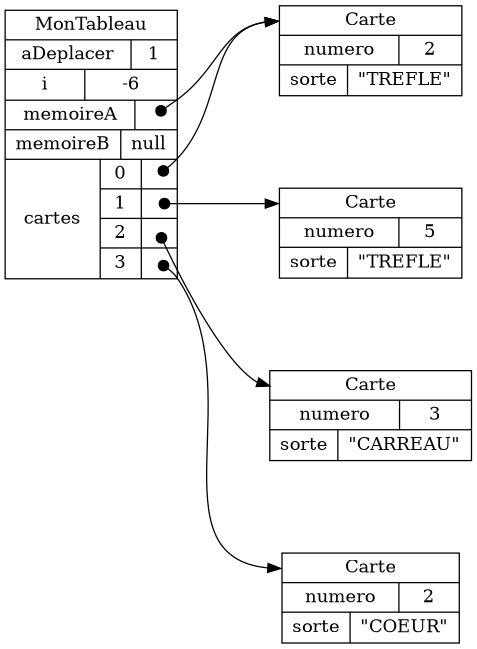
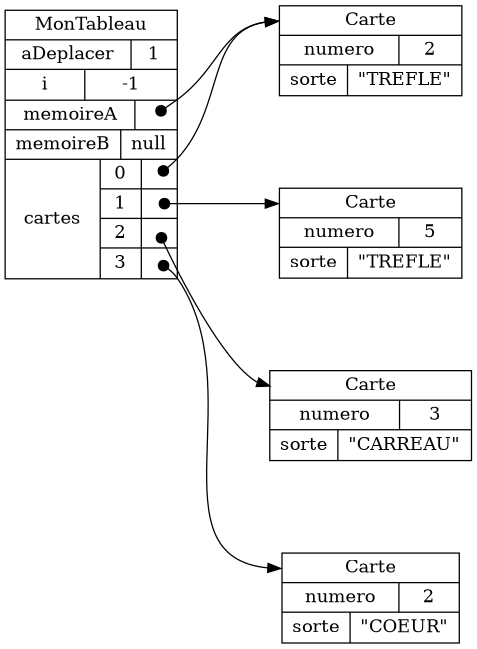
node "MonTableau": text "-6" -> "-1"
